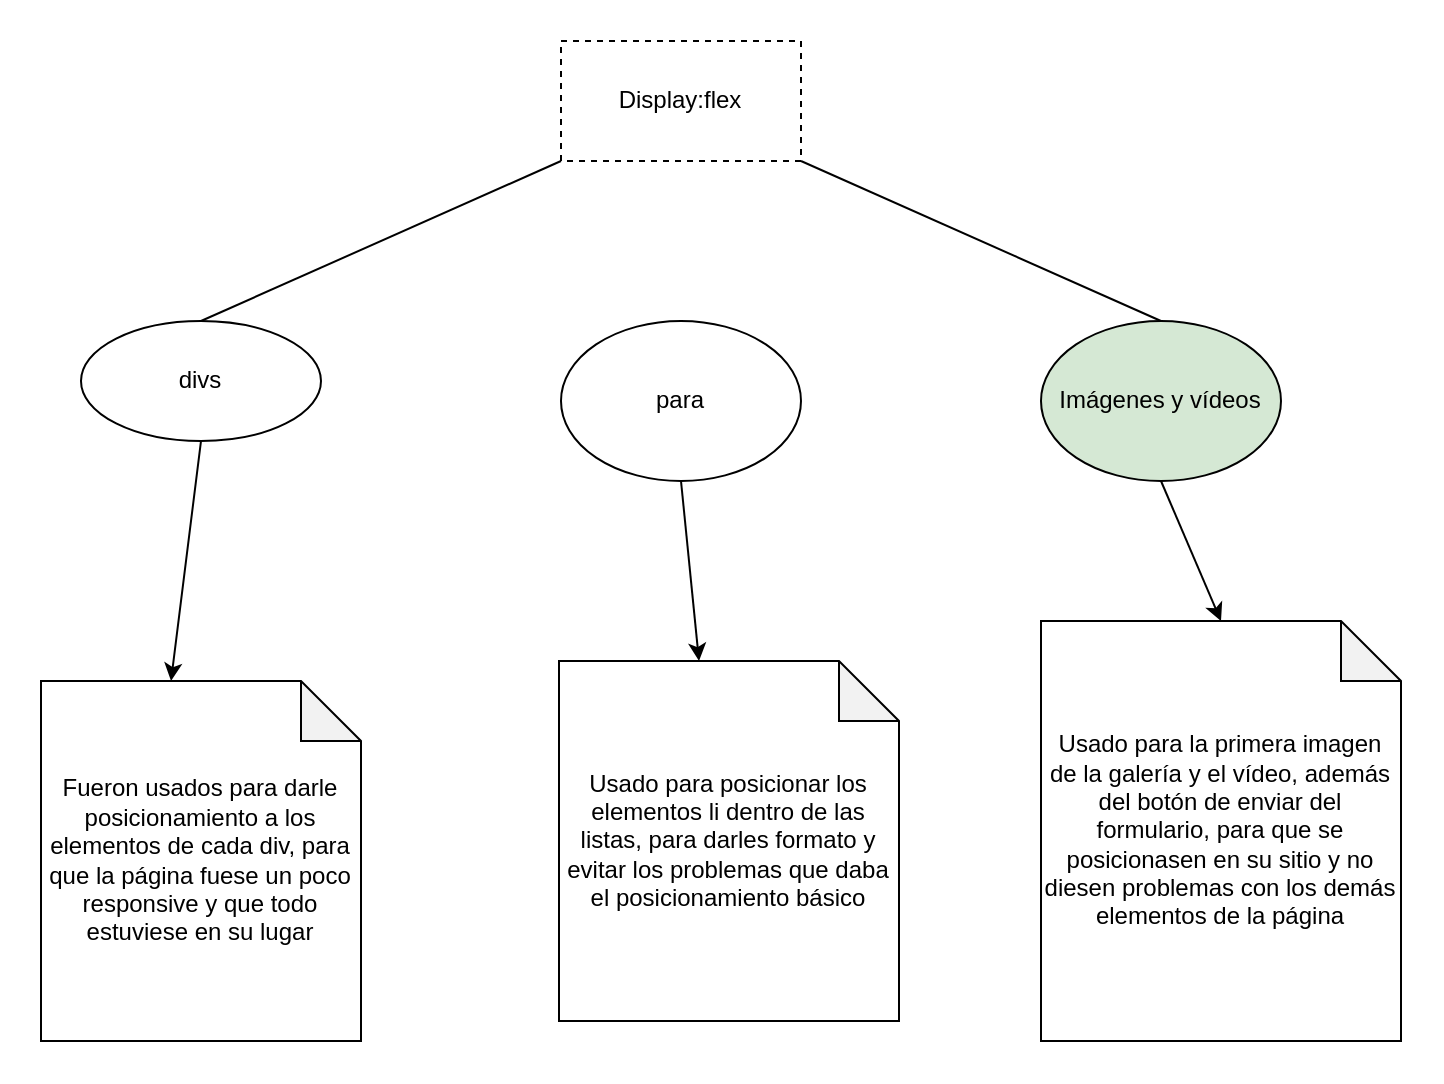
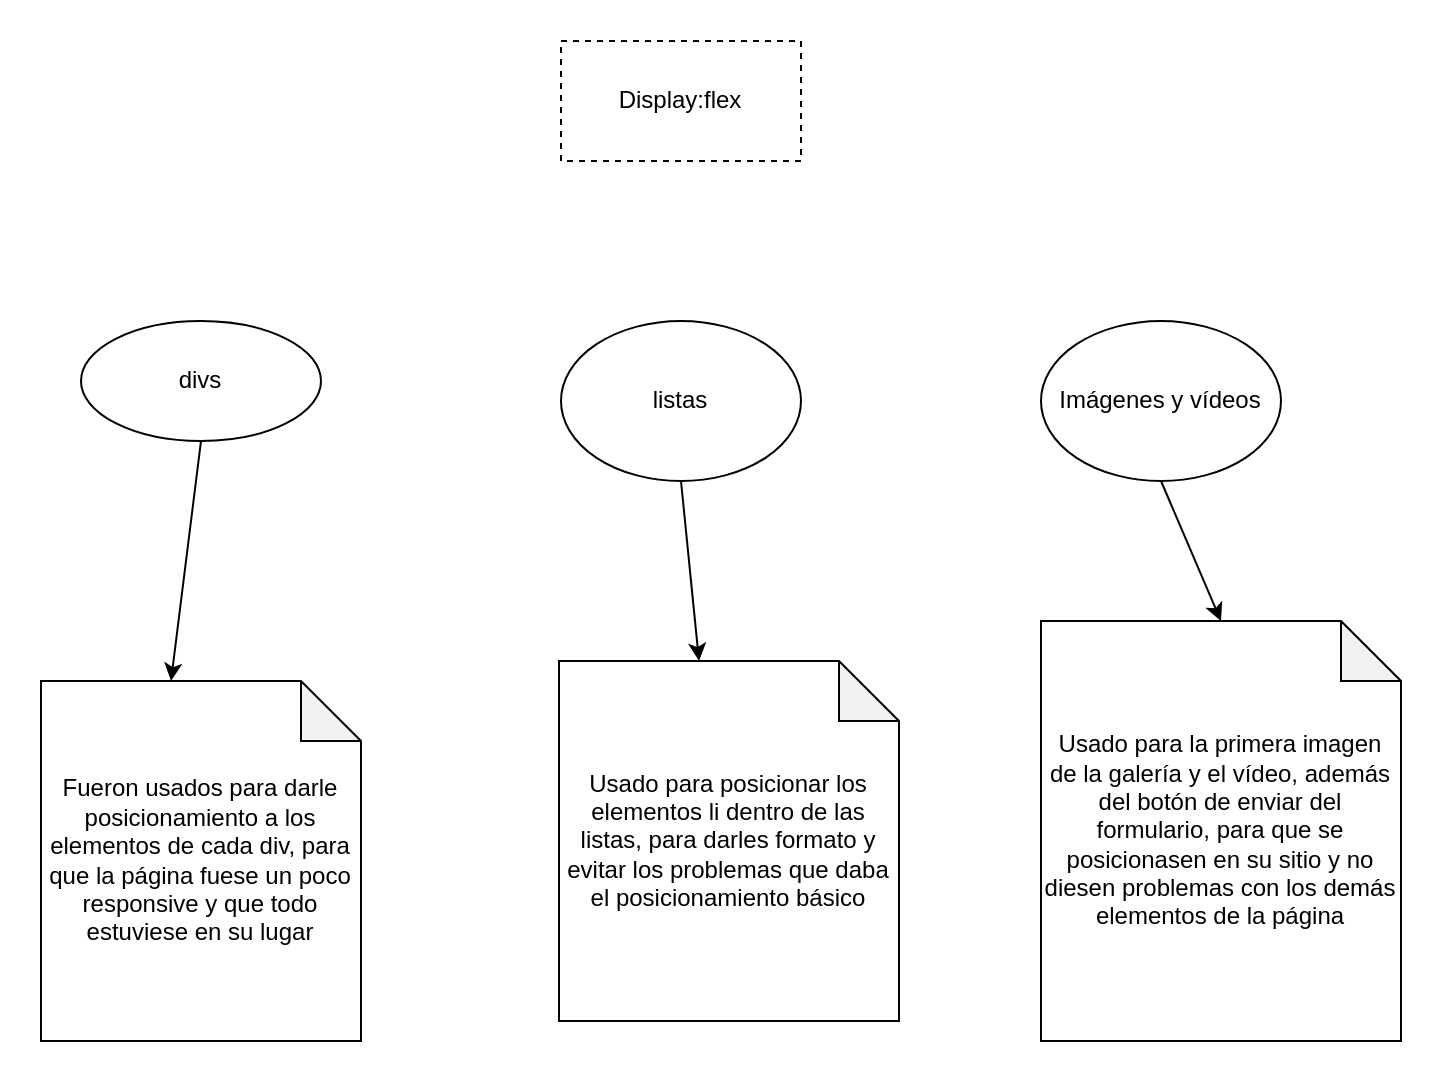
edge "Display:flex" -- "divs": removed
edge "Display:flex" -- "Imágenes y vídeos": removed
node "para": label "para" -> "listas"
node "Imágenes y vídeos": fillcolor #d5e8d4 -> #ffffff
